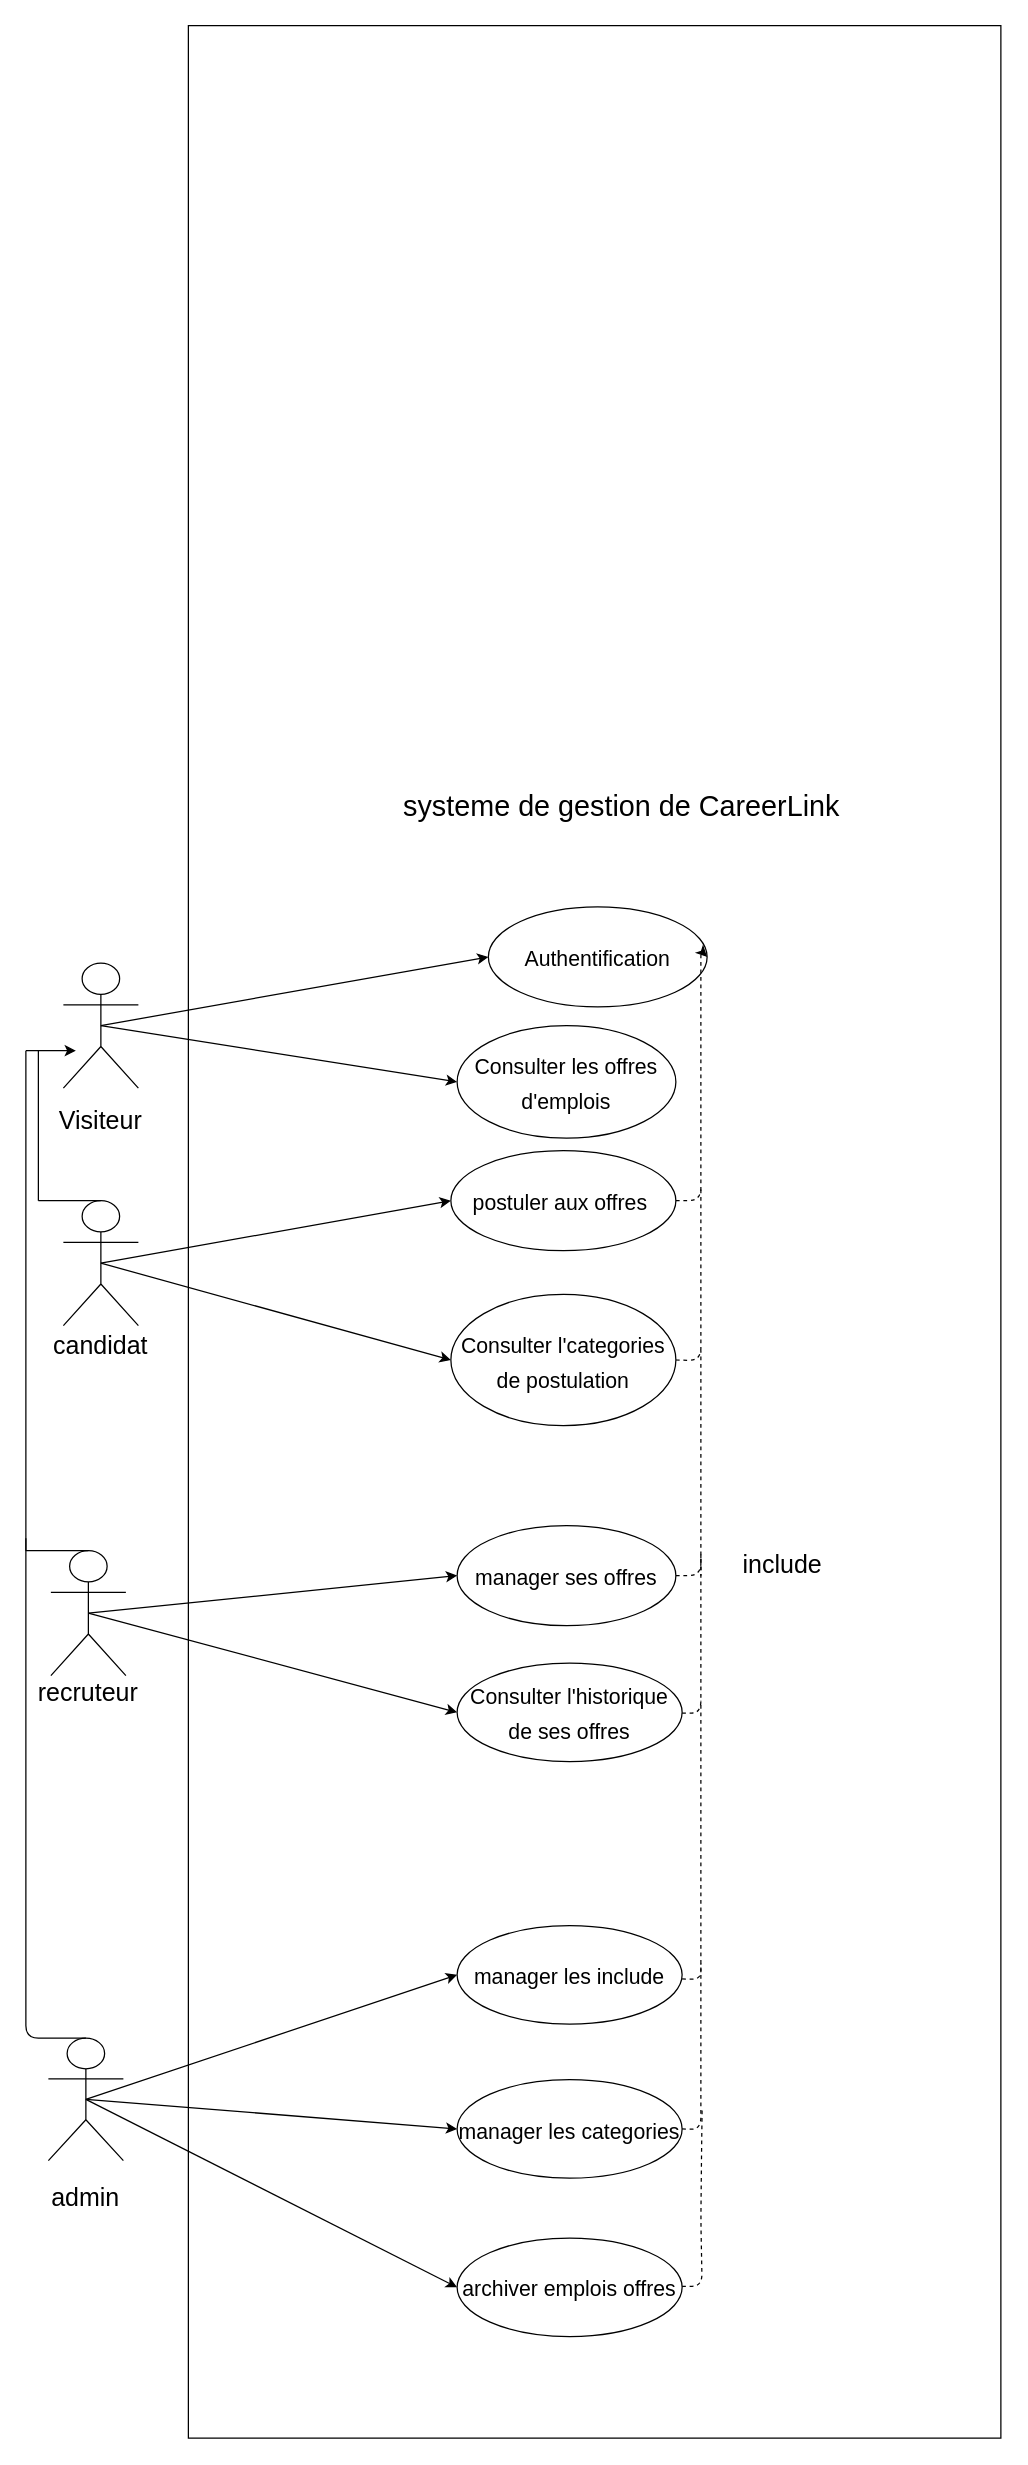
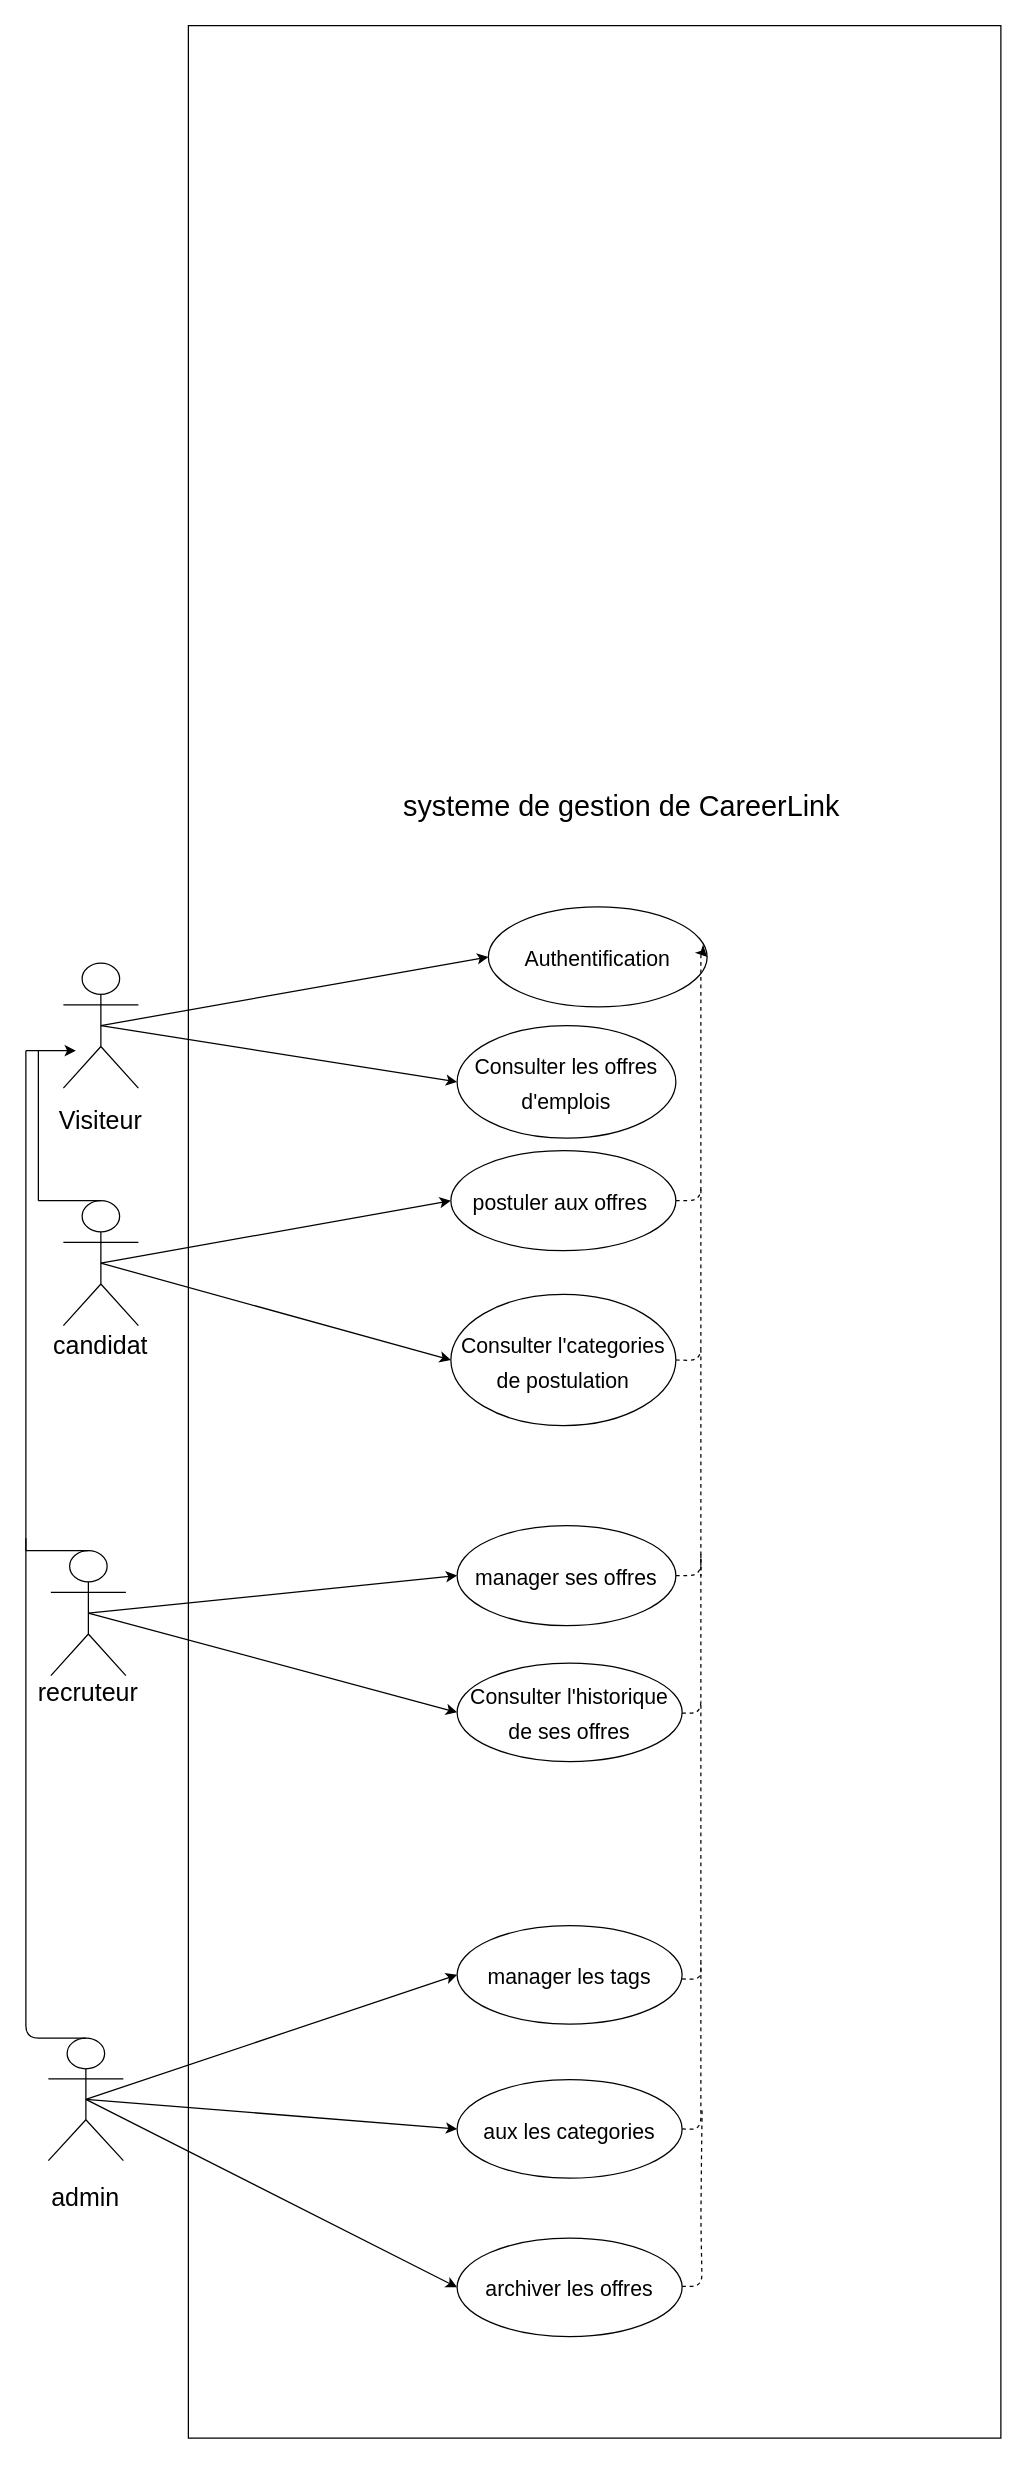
node "include": removed
node "manager les include": label "manager les include" -> "manager les tags"
node "manager les categories": label "manager les categories" -> "aux les categories"
node "archiver emplois offres": label "archiver emplois offres" -> "archiver les offres"
